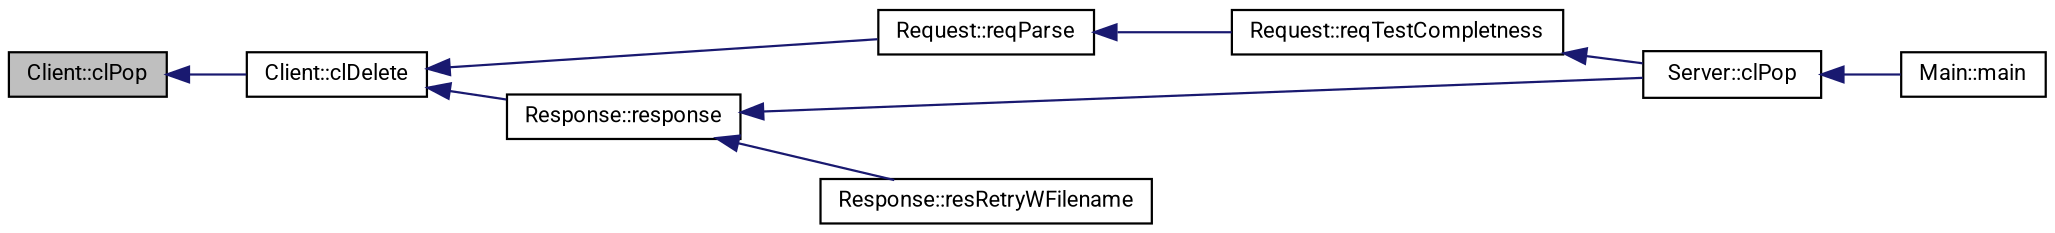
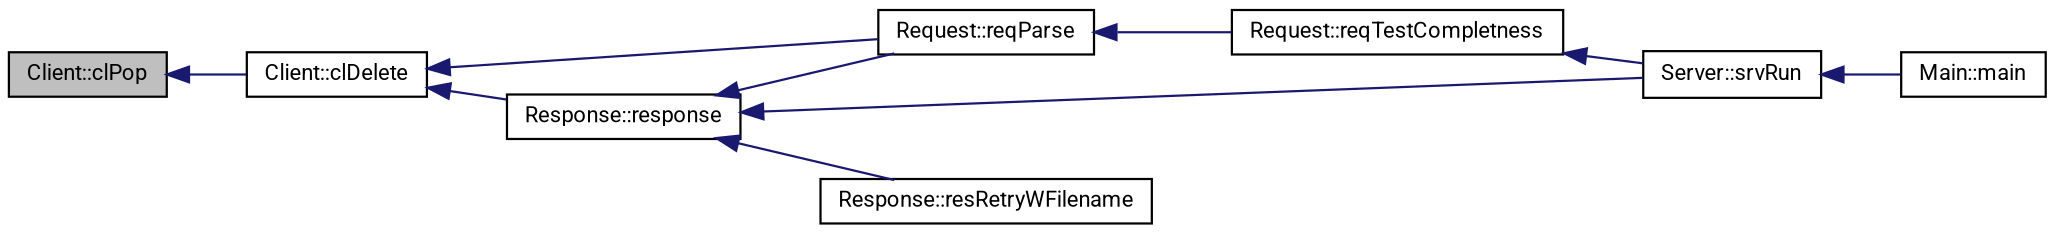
edge "Request::reqParse" -> "Response::response": added
node "Server::clPop": label "Server::clPop" -> "Server::srvRun"
